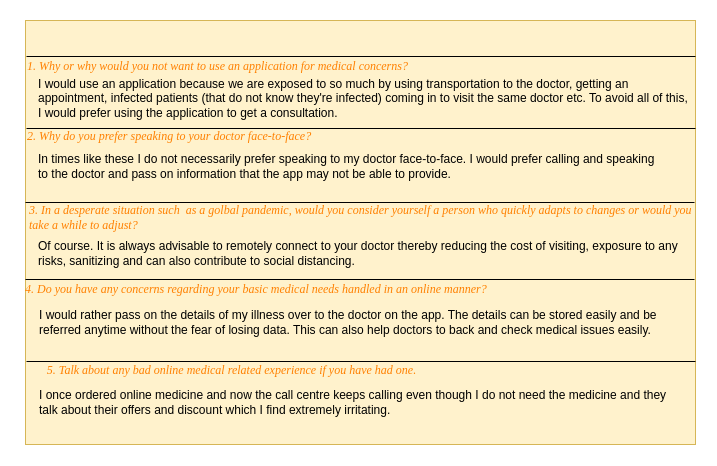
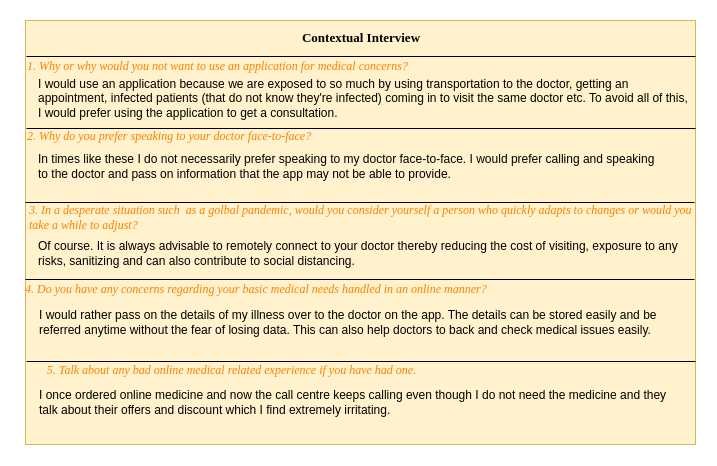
node "Contextual Interview": added
